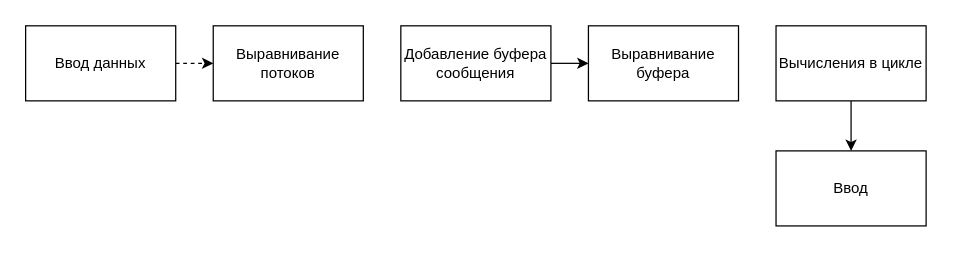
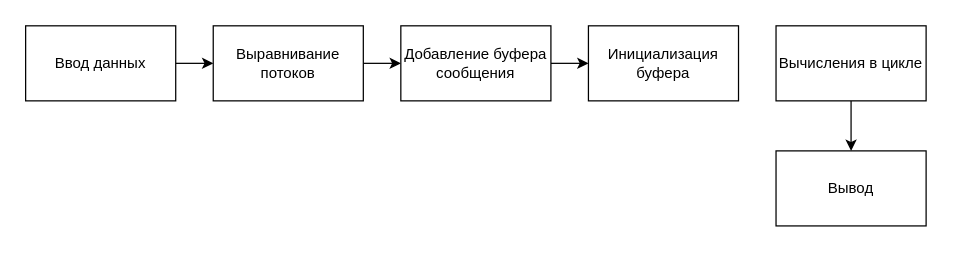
edge "Ввод данных" -> "Выравнивание потоков": style dashed -> solid
edge "Выравнивание потоков" -> "Добавление буфера сообщения": added
node "Выравнивание буфера": label "Выравнивание буфера" -> "Инициализация буфера"
node "Ввод": label "Ввод" -> "Вывод"
